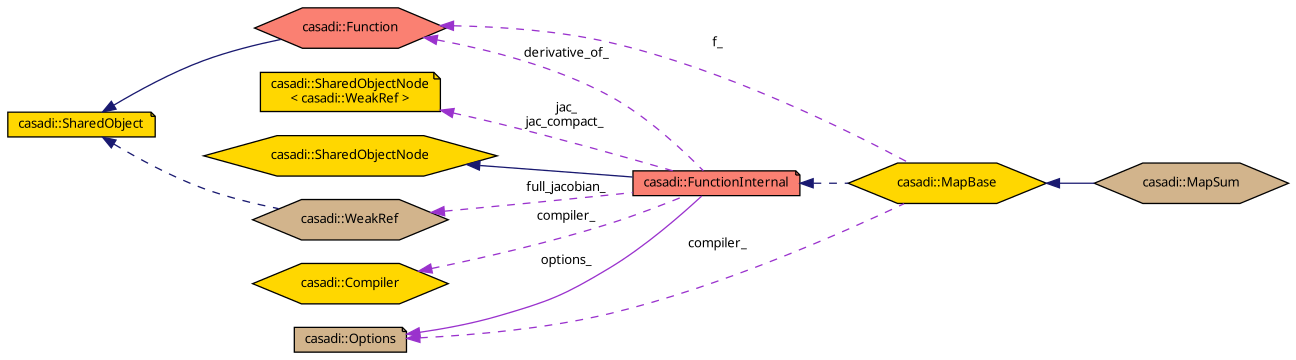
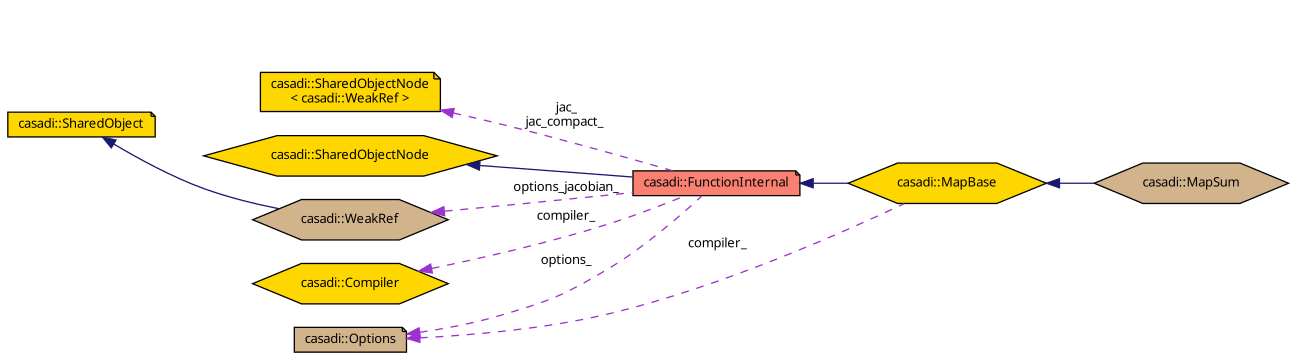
node "casadi::Function": removed
edge "casadi::MapBase" -> "casadi::FunctionInternal": style dashed -> solid
edge "casadi::WeakRef" -> "casadi::SharedObject": style dashed -> solid
edge "casadi::FunctionInternal" -> "casadi::WeakRef": label " full_jacobian_" -> " options_jacobian_"
edge "casadi::FunctionInternal" -> "casadi::Options": style solid -> dashed
